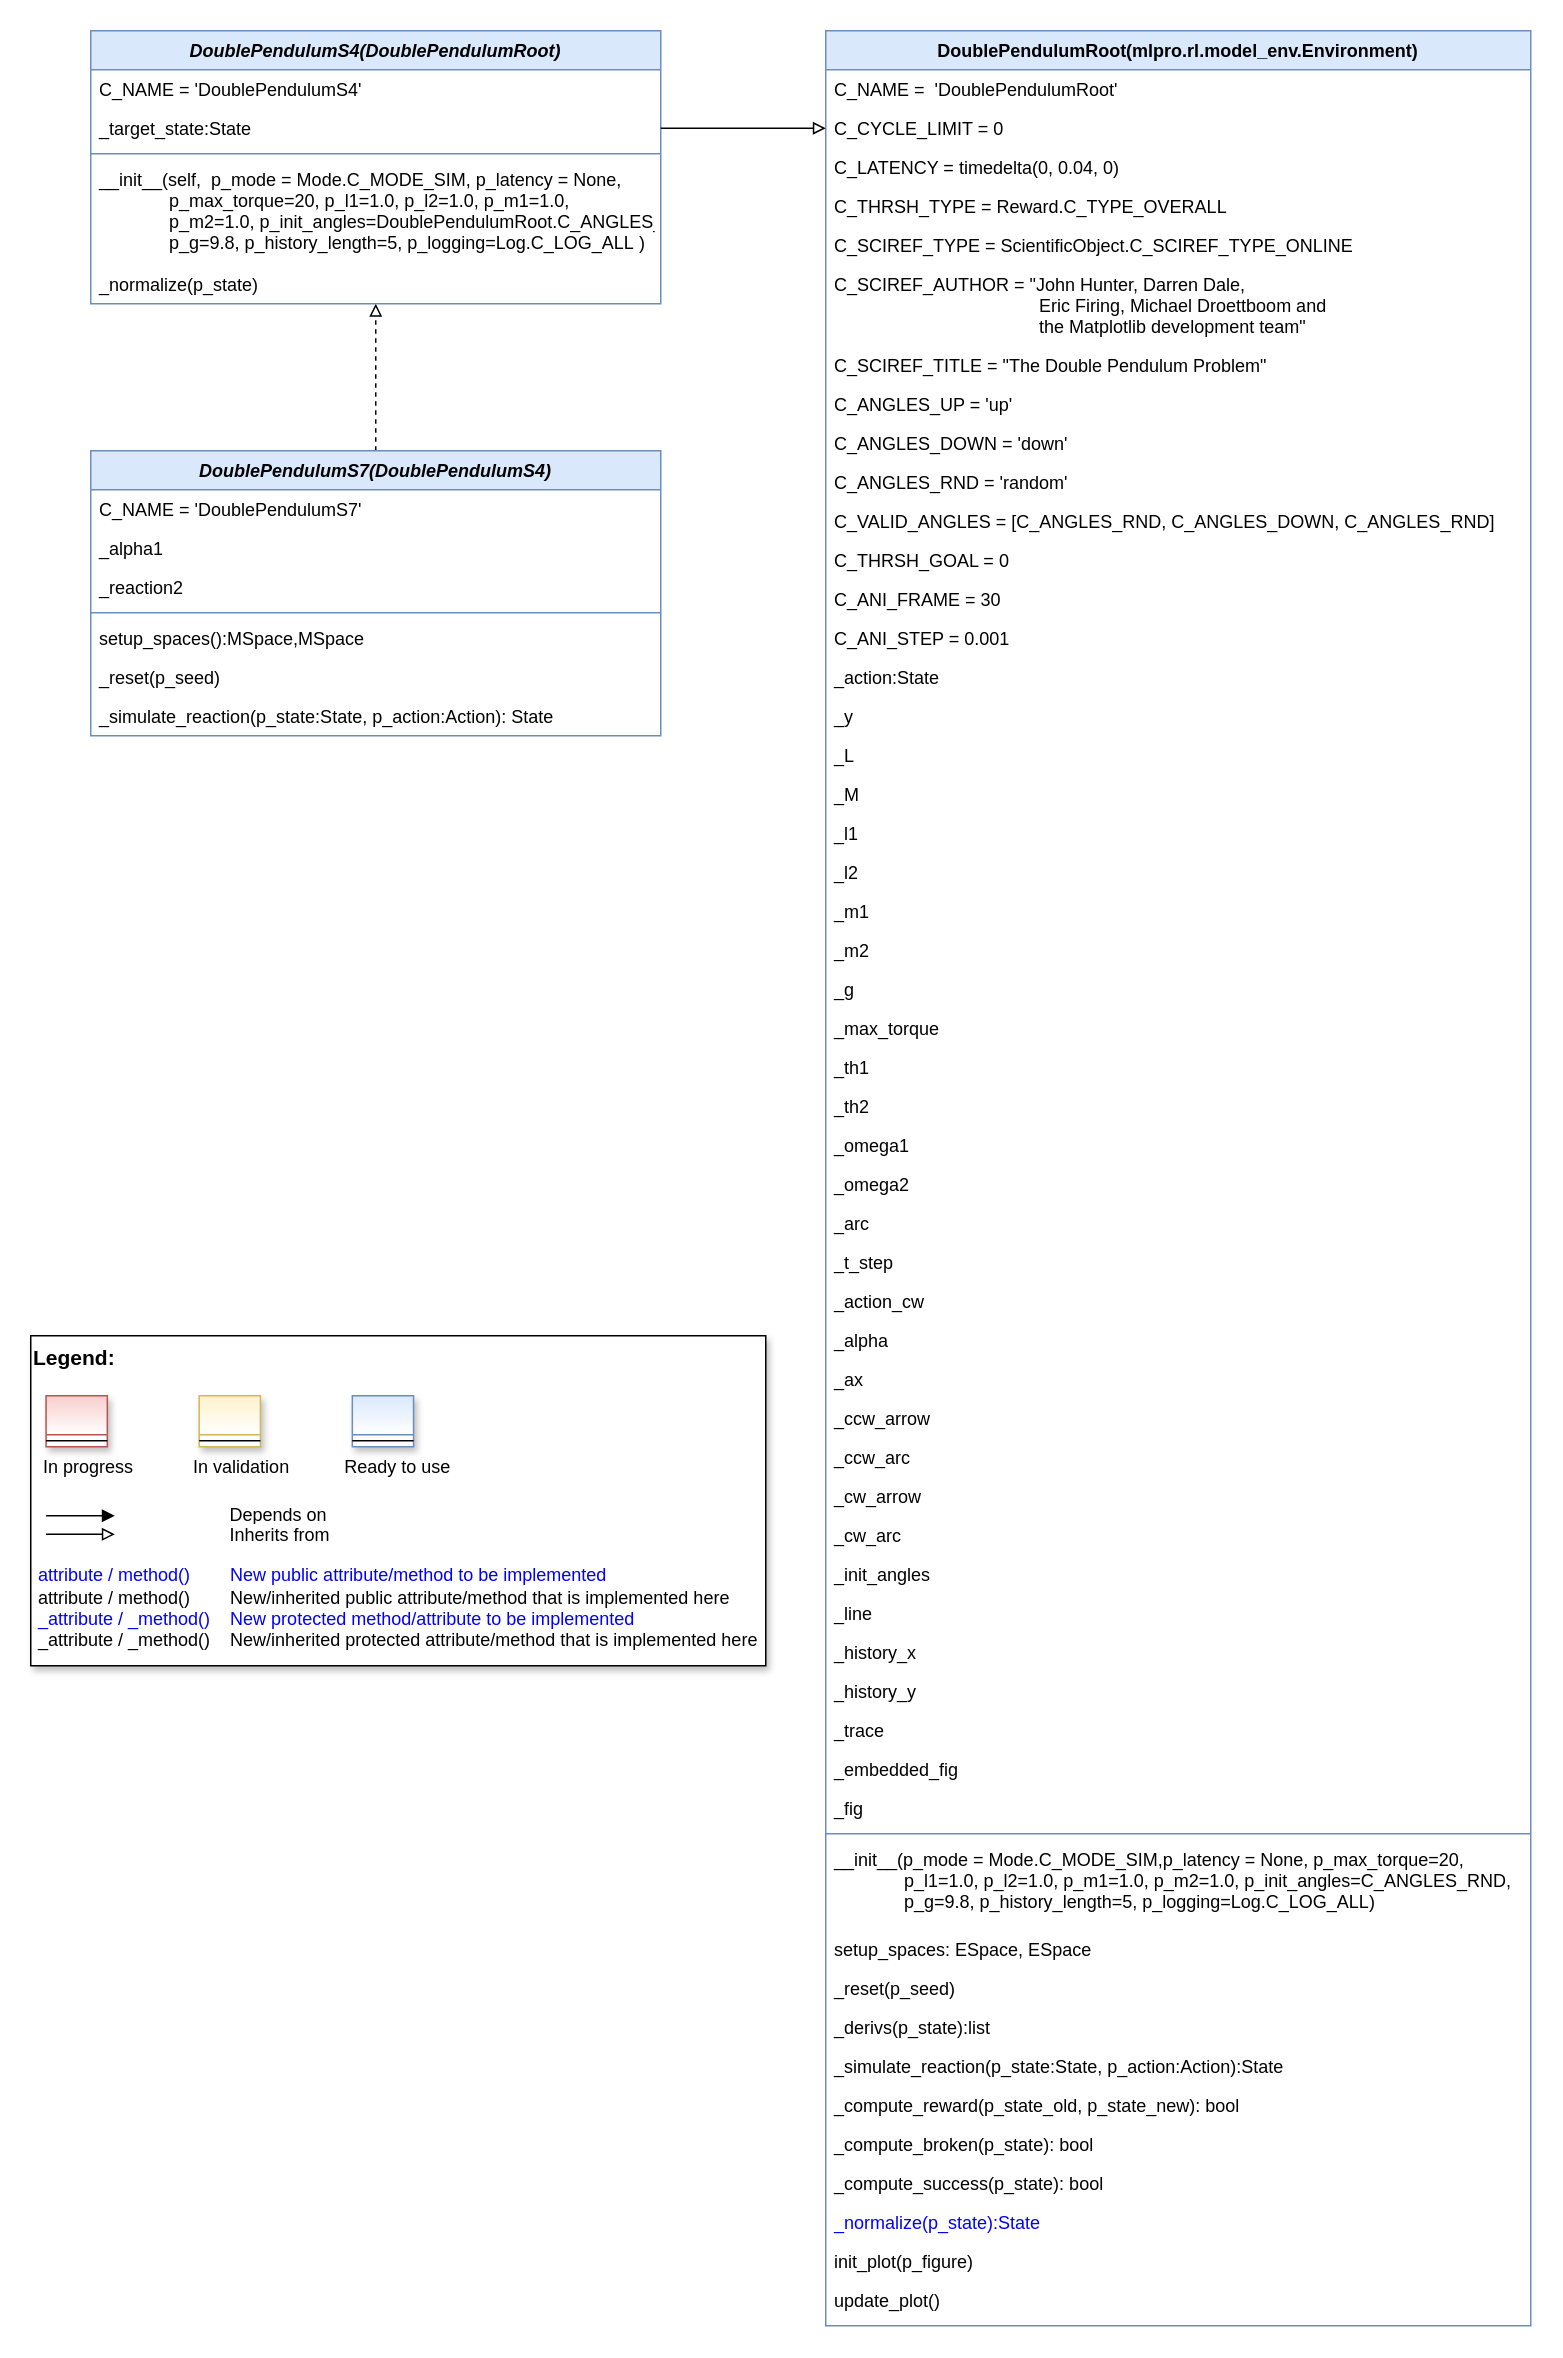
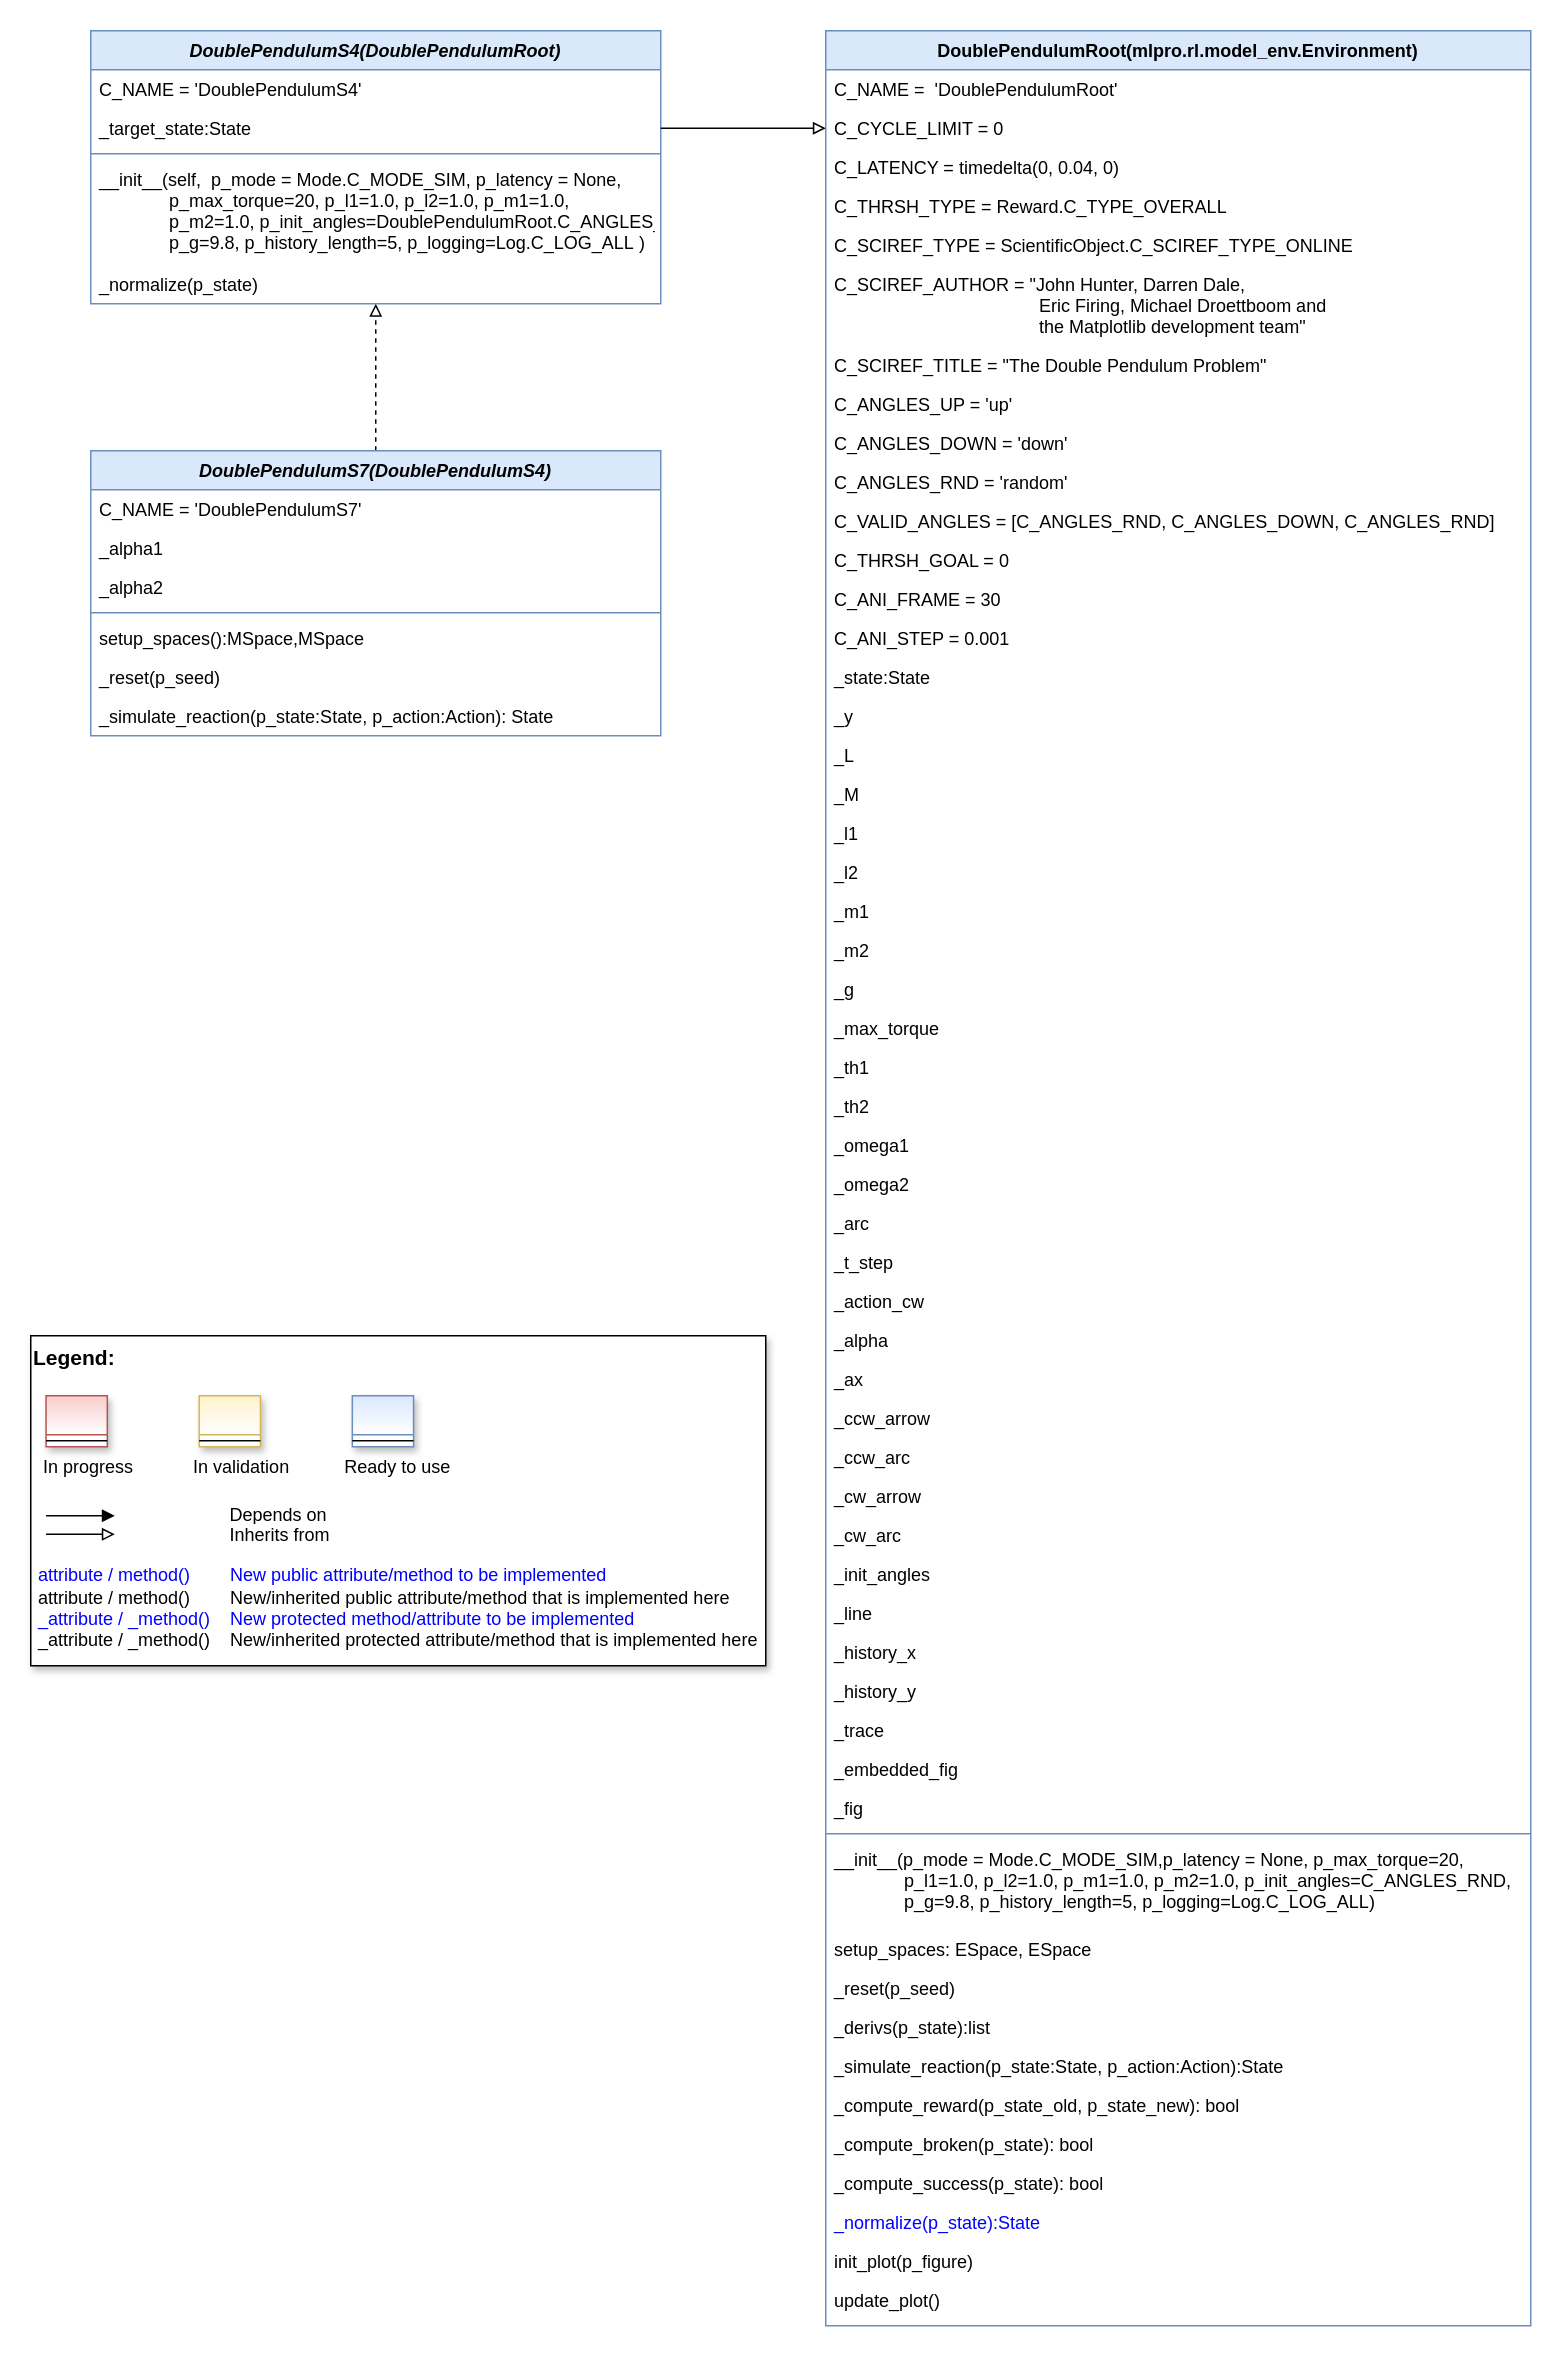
node "_reaction2": label "_reaction2" -> "_alpha2"
node "_action:State": label "_action:State" -> "_state:State"
